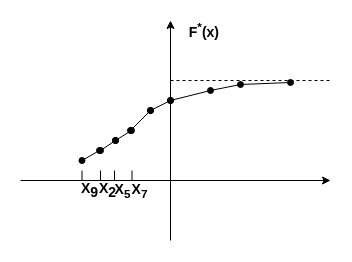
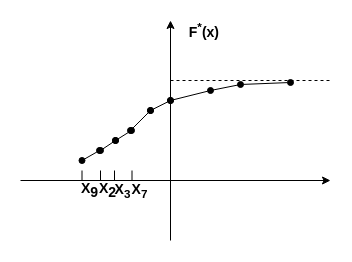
node "X5": label "X5" -> "X3"
